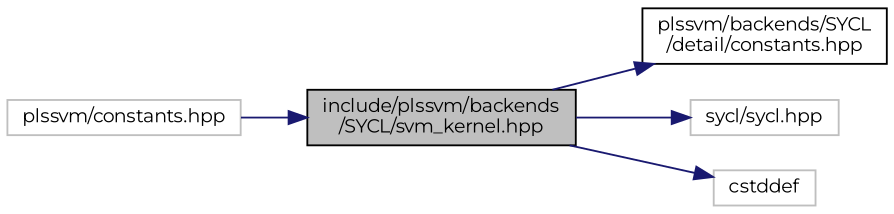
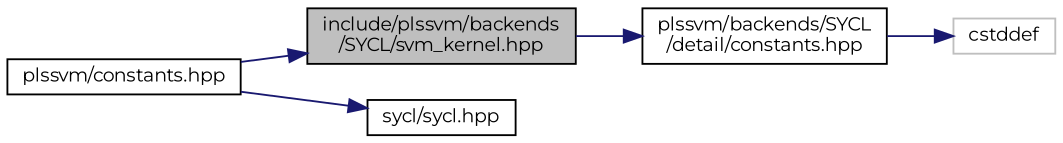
node "plssvm/constants.hpp": color grey75 -> black
edge "include/plssvm/backends /SYCL/svm_kernel.hpp" -> "sycl/sycl.hpp": now "plssvm/constants.hpp" -> "sycl/sycl.hpp"
node "sycl/sycl.hpp": color grey75 -> black
edge "include/plssvm/backends /SYCL/svm_kernel.hpp" -> "cstddef": now "plssvm/backends/SYCL /detail/constants.hpp" -> "cstddef"
